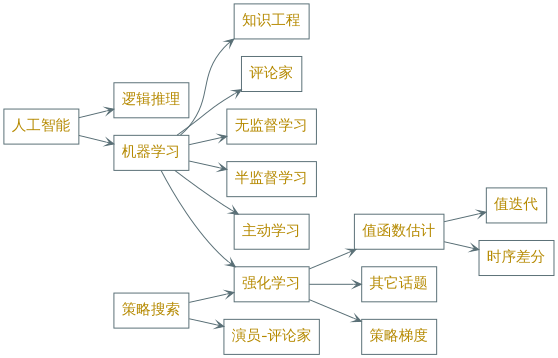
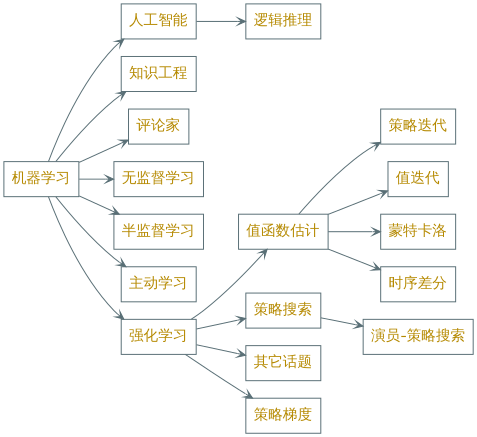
node "策略迭代": added
edge "人工智能" -> "机器学习": reversed
node "蒙特卡洛": added
edge "策略搜索" -> "强化学习": reversed
node "演员-评论家": label "演员-评论家" -> "演员-策略搜索"
